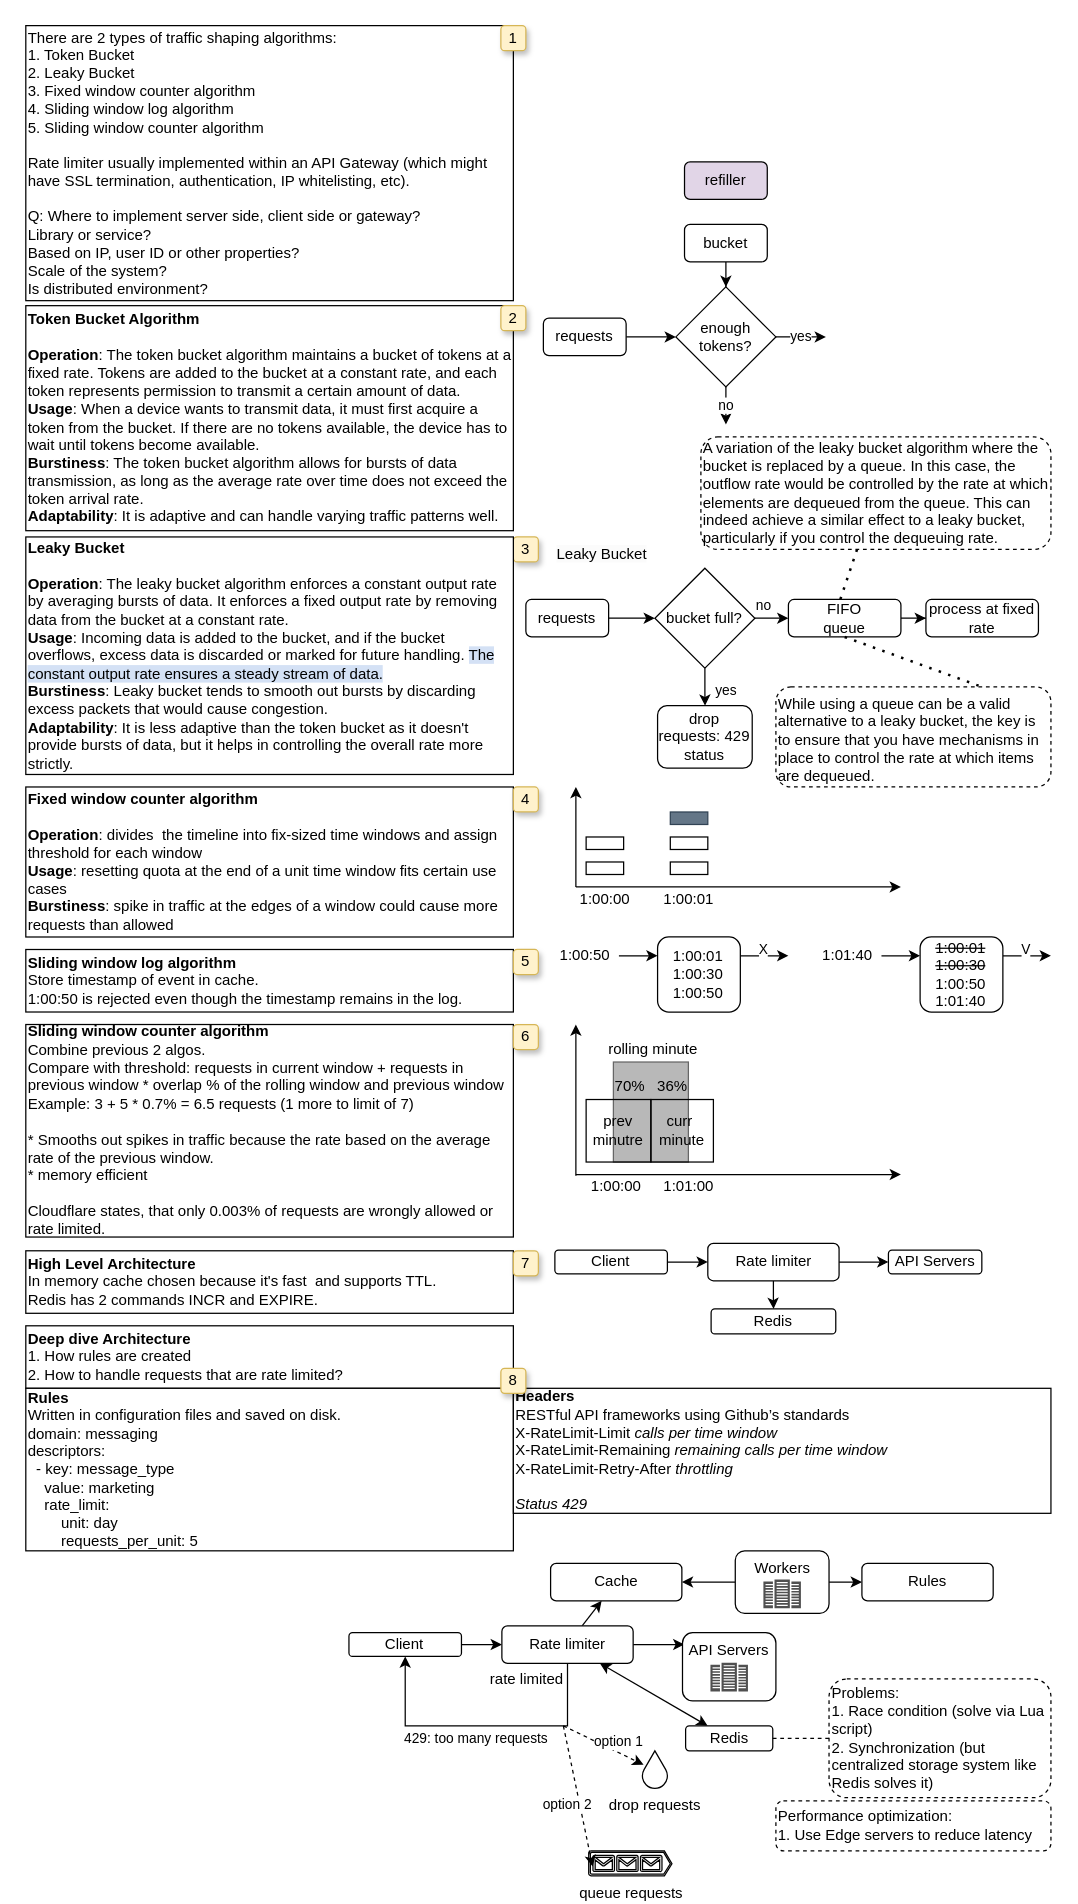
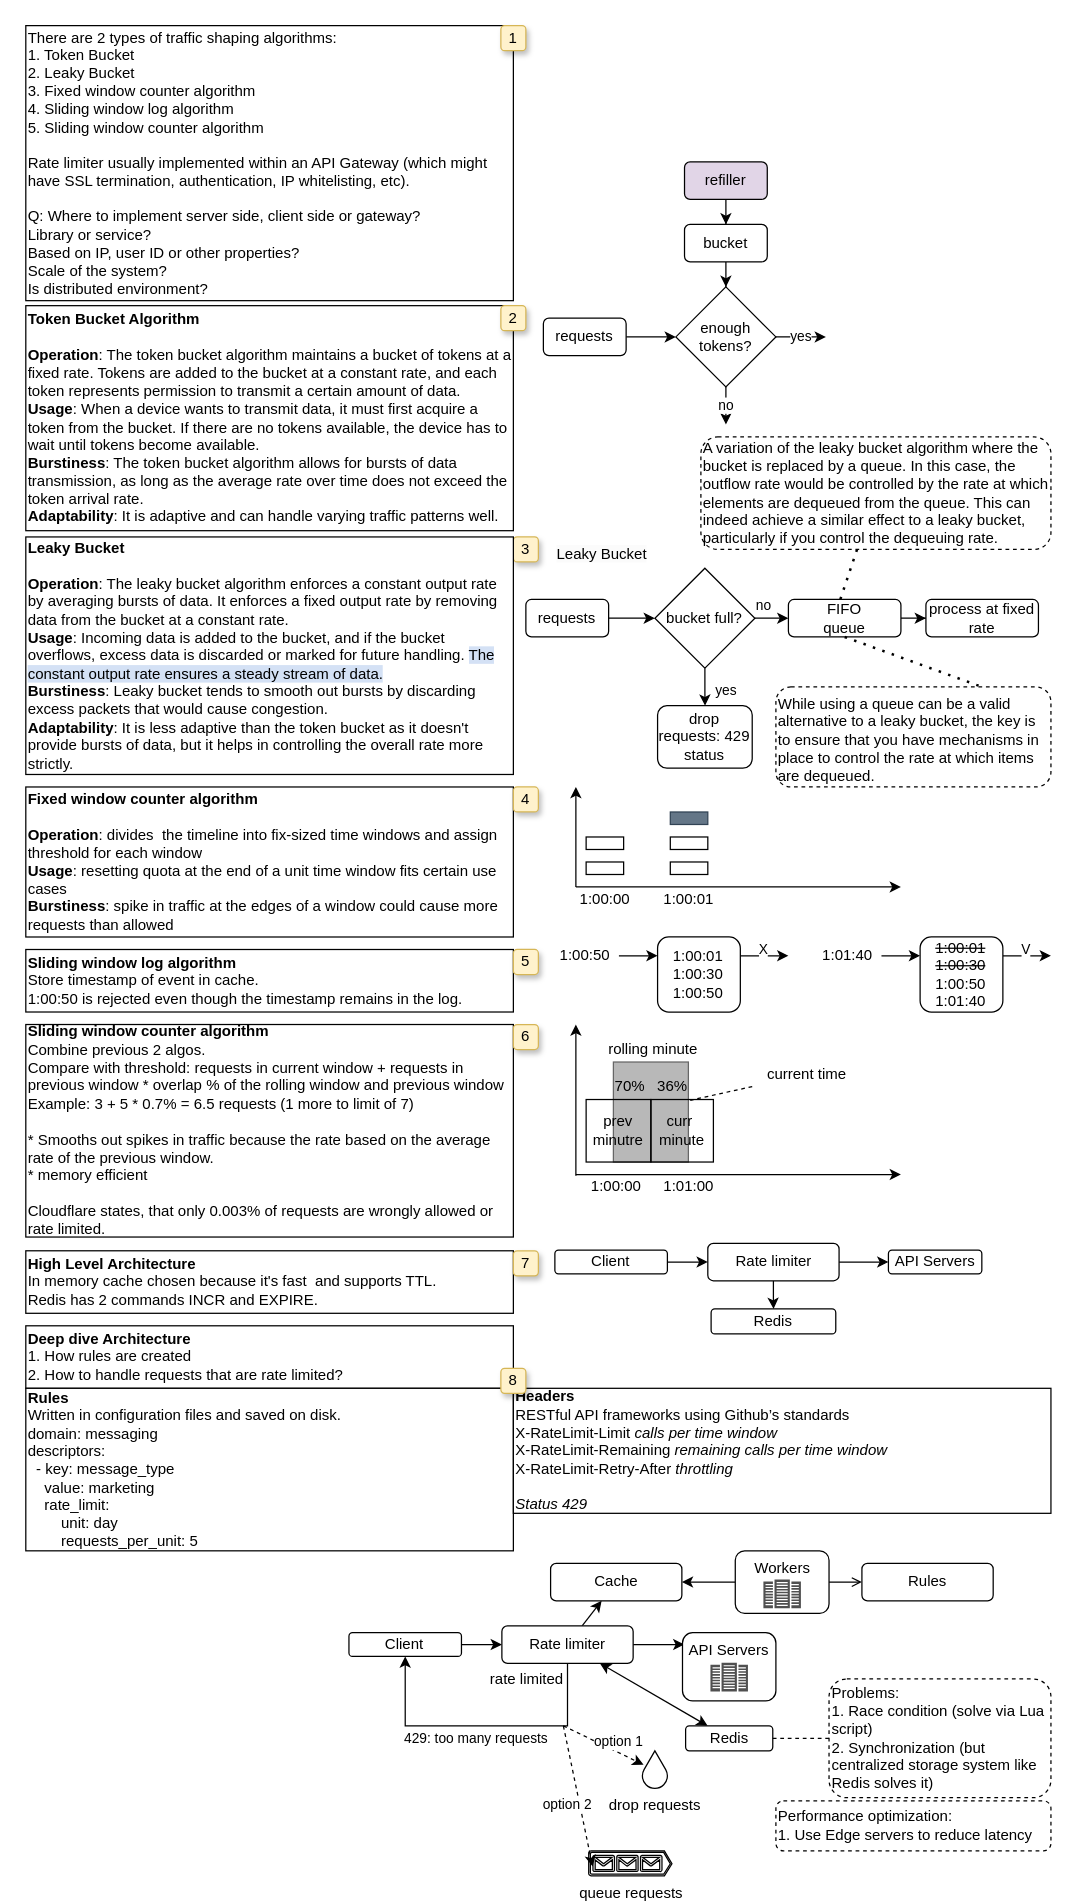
edge "refiller" -> "bucket": added
node "current time": added
edge "current time" -- "curr minute": added
edge "Workers" -> "Rules": arrowhead classic -> open
